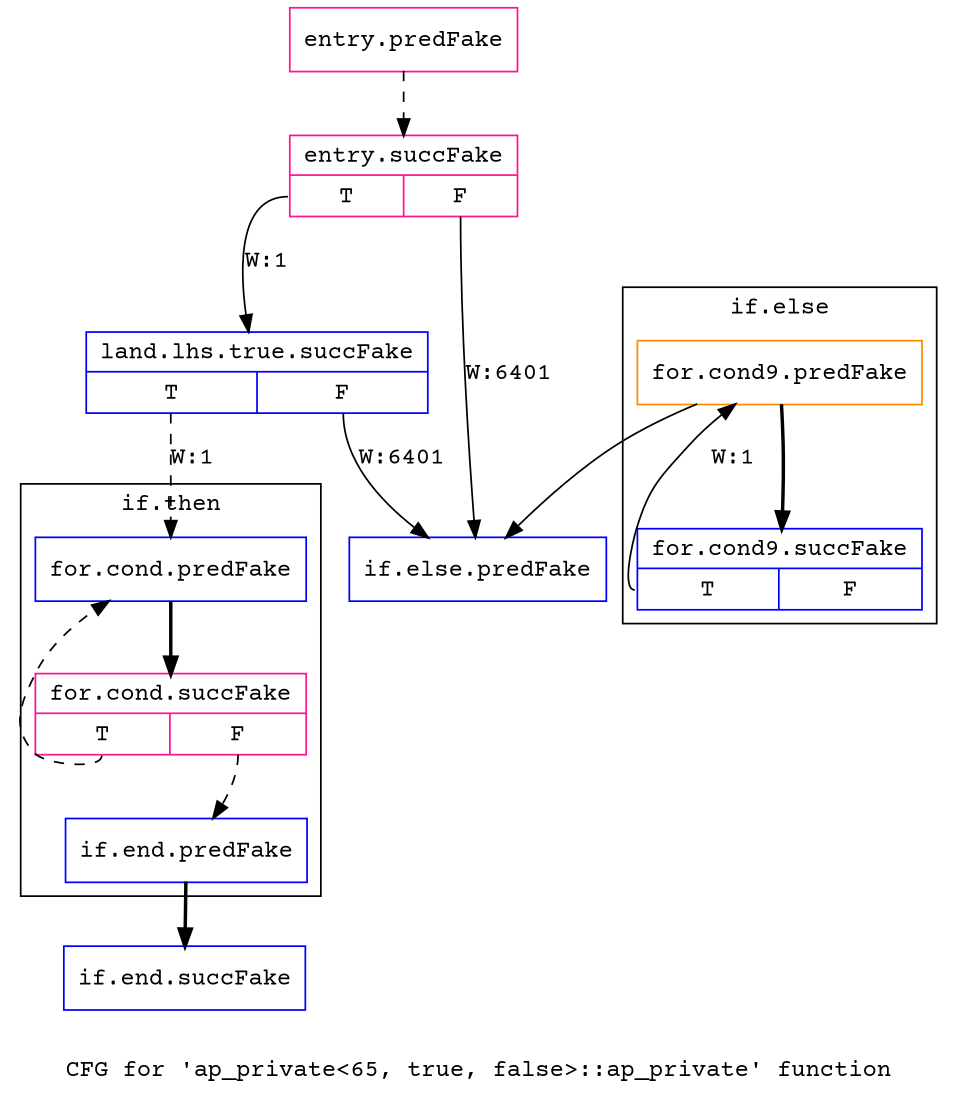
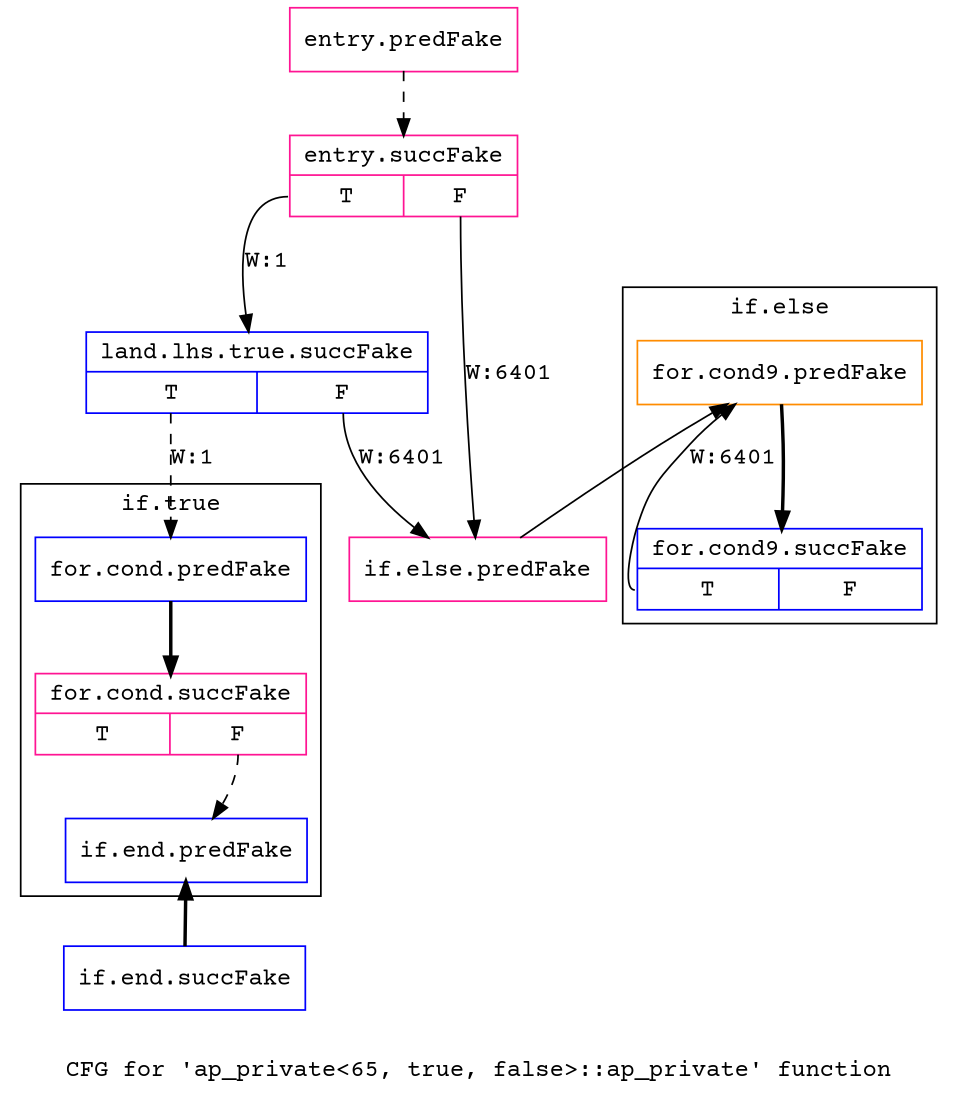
edge "for.cond9.predFake" -> "if.else.predFake": reversed
edge "for.cond9.succFake" -> "for.cond9.predFake": label "W:1" -> "W:6401"
cluster "if.then": label "if.then" -> "if.true"
node "if.else.predFake": color blue -> deeppink
edge "for.cond.succFake" -> "for.cond.predFake": removed
edge "if.end.predFake" -> "if.end.succFake": reversed
